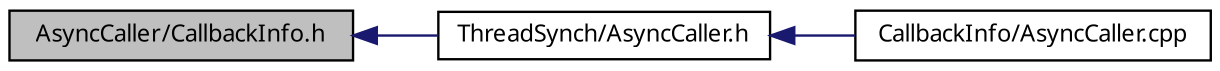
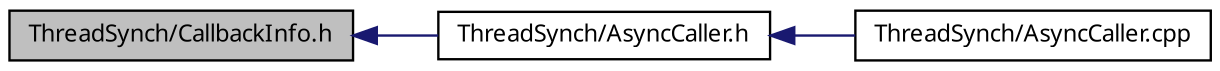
node "AsyncCaller/CallbackInfo.h": label "AsyncCaller/CallbackInfo.h" -> "ThreadSynch/CallbackInfo.h"
node "CallbackInfo/AsyncCaller.cpp": label "CallbackInfo/AsyncCaller.cpp" -> "ThreadSynch/AsyncCaller.cpp"
